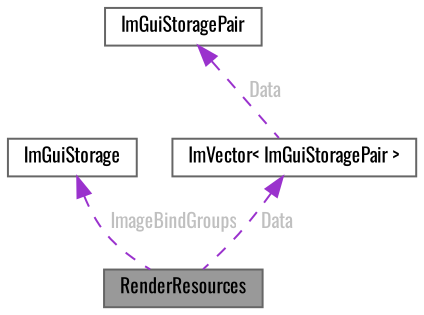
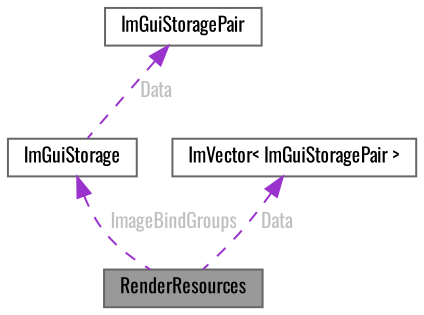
edge "ImVector< ImGuiStoragePair >" -> "ImGuiStoragePair": now "ImGuiStorage" -> "ImGuiStoragePair"
